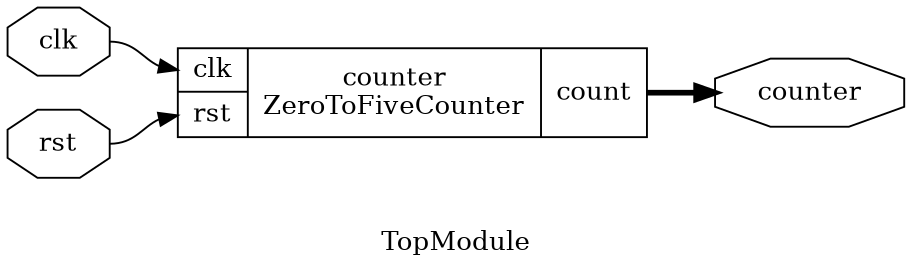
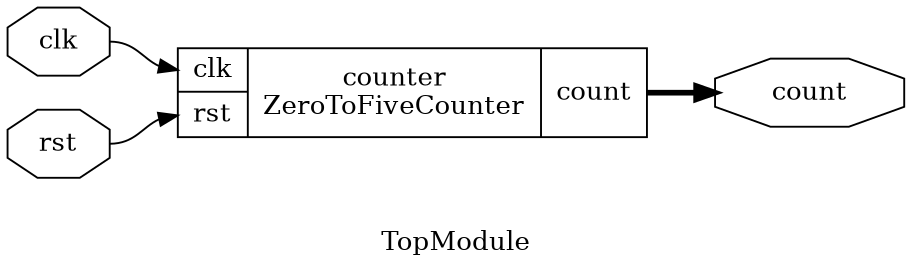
node "counter": label "counter" -> "count"
